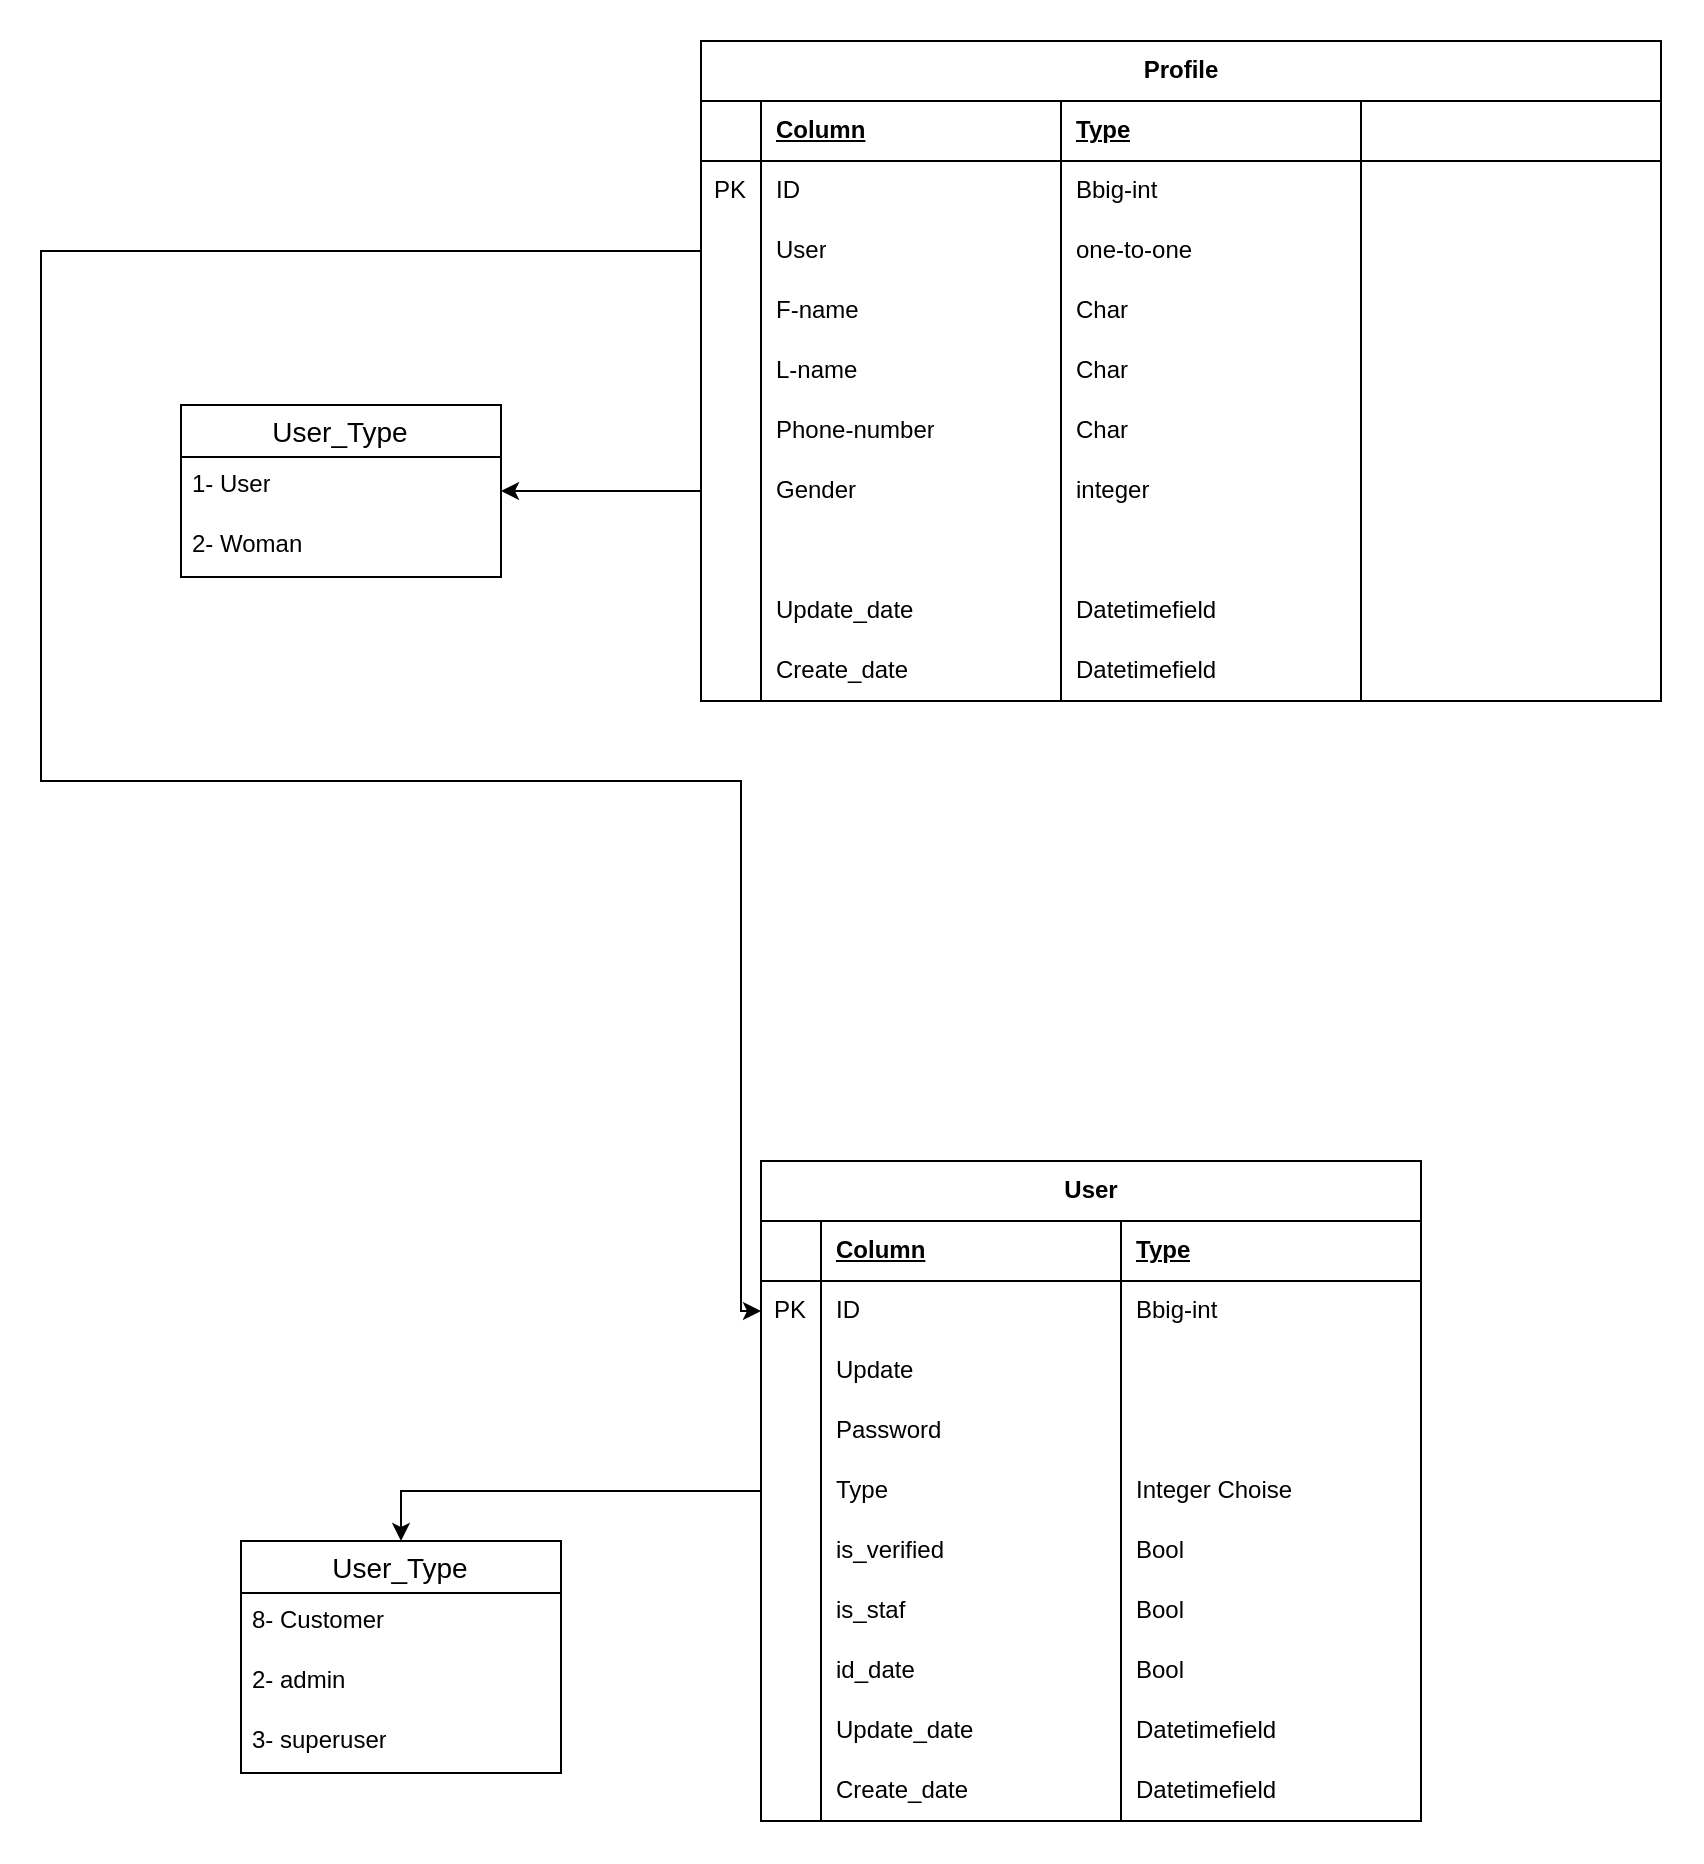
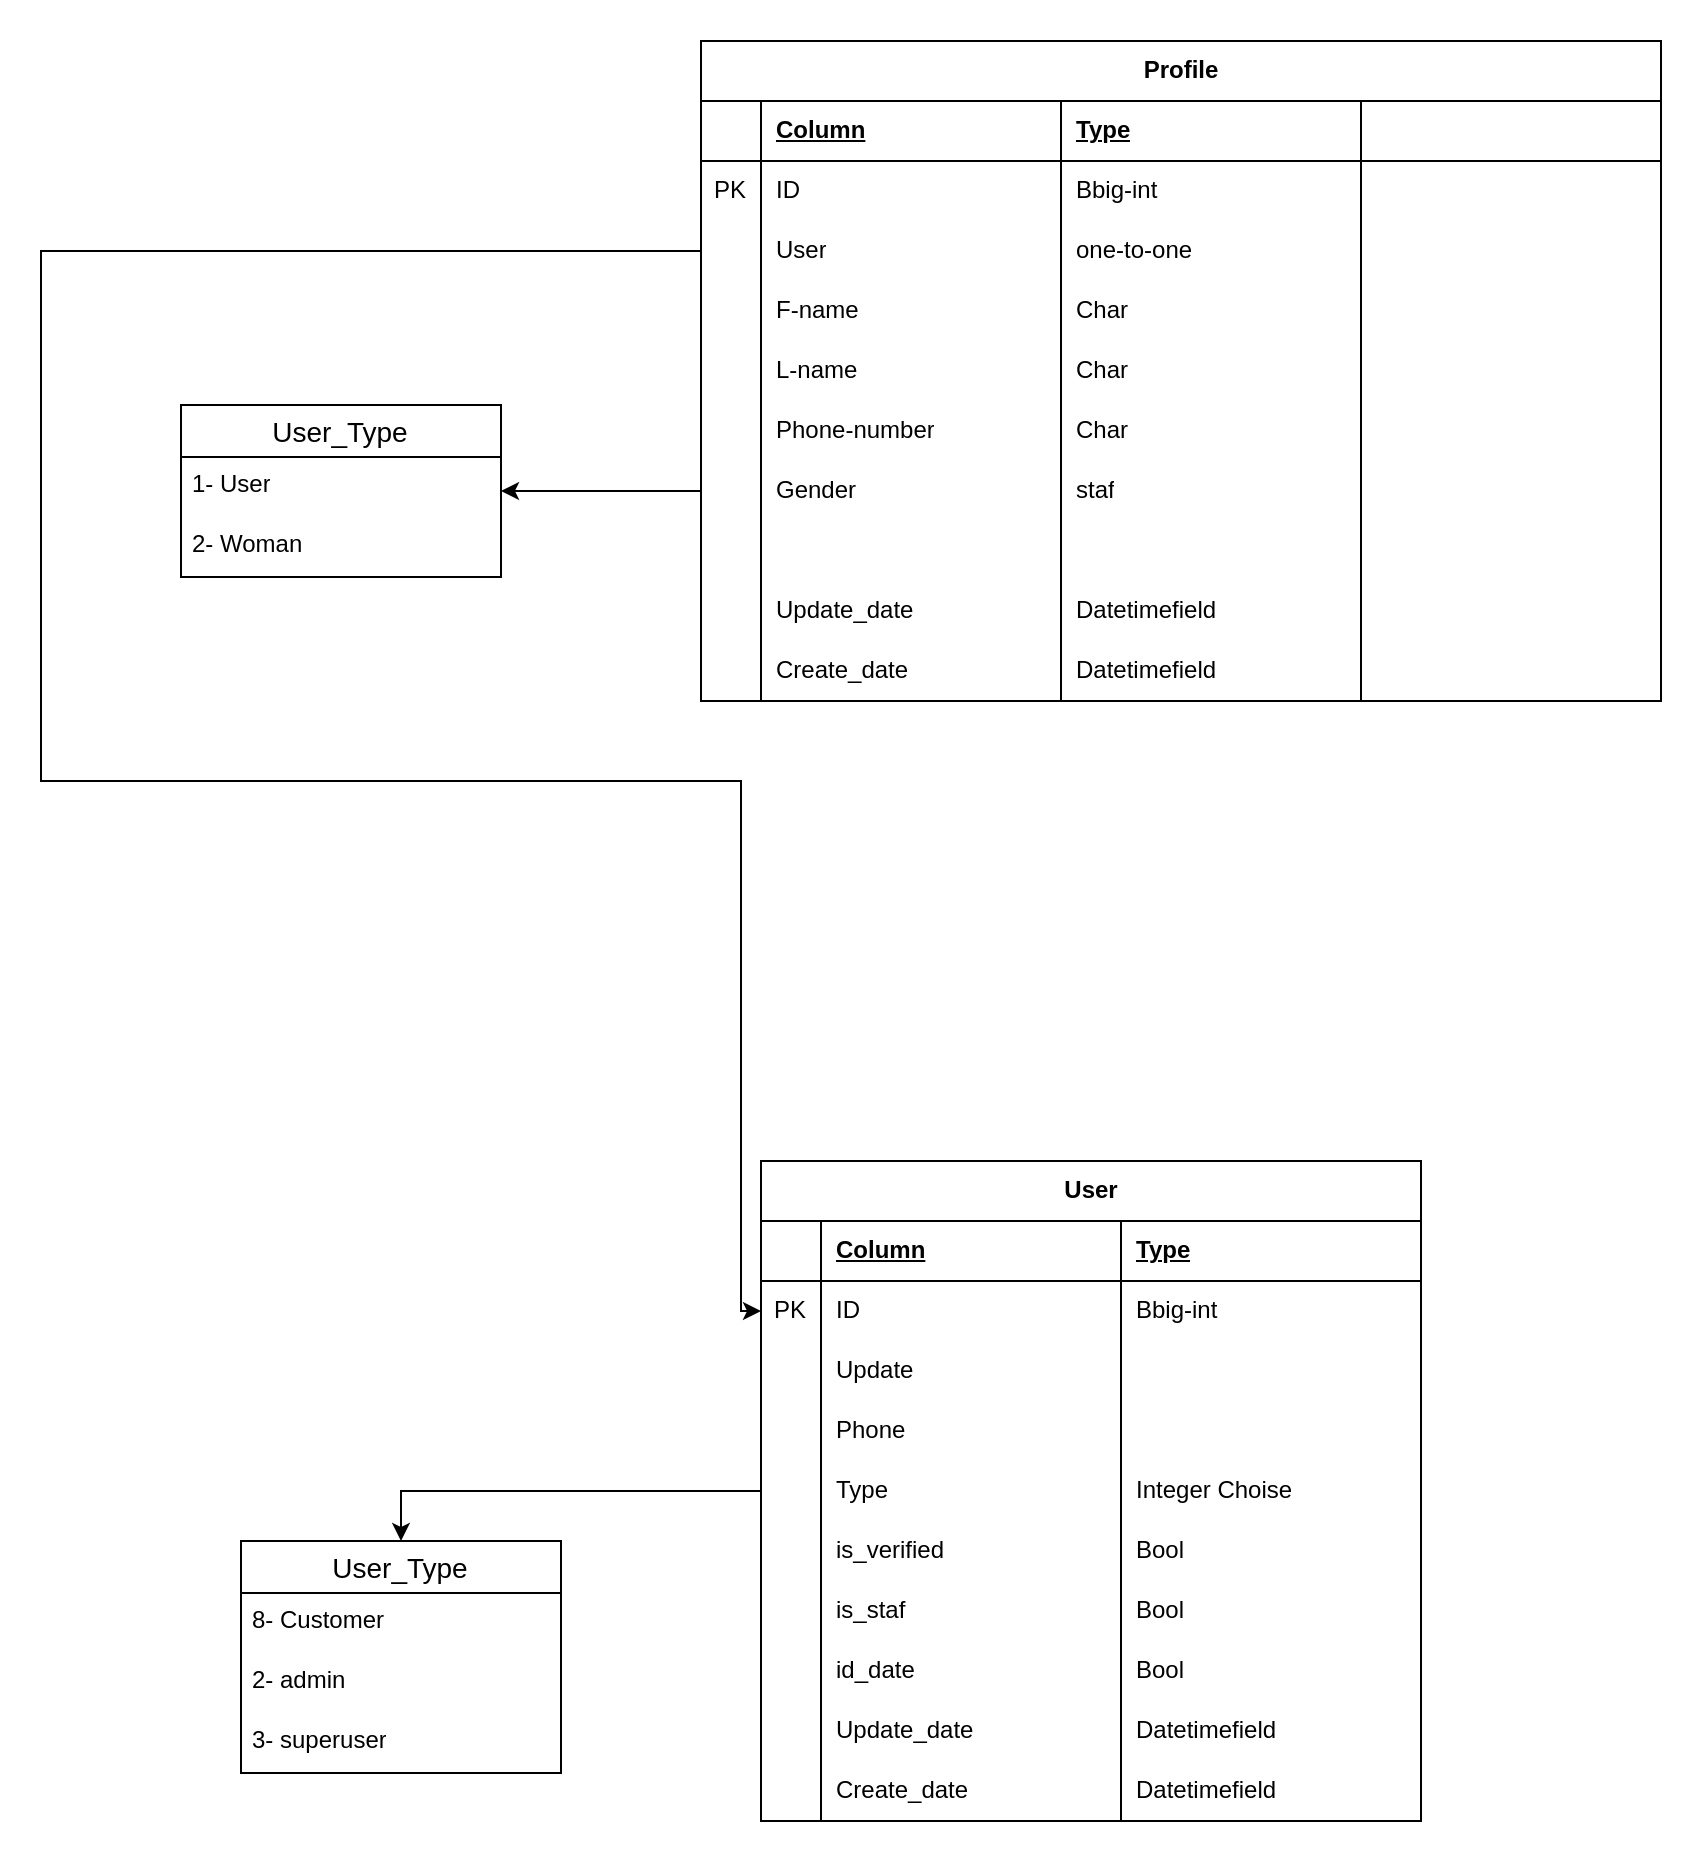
node "integer": label "integer" -> "staf"
node "Password": label "Password" -> "Phone"
